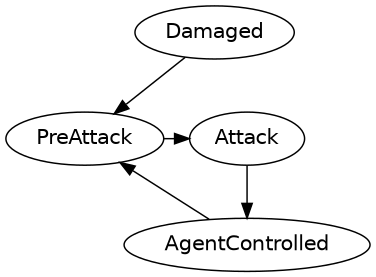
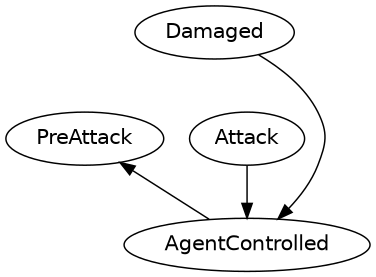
edge "Damaged" -> "PreAttack": now "Damaged" -> "AgentControlled"
edge "PreAttack" -> "Attack": removed
